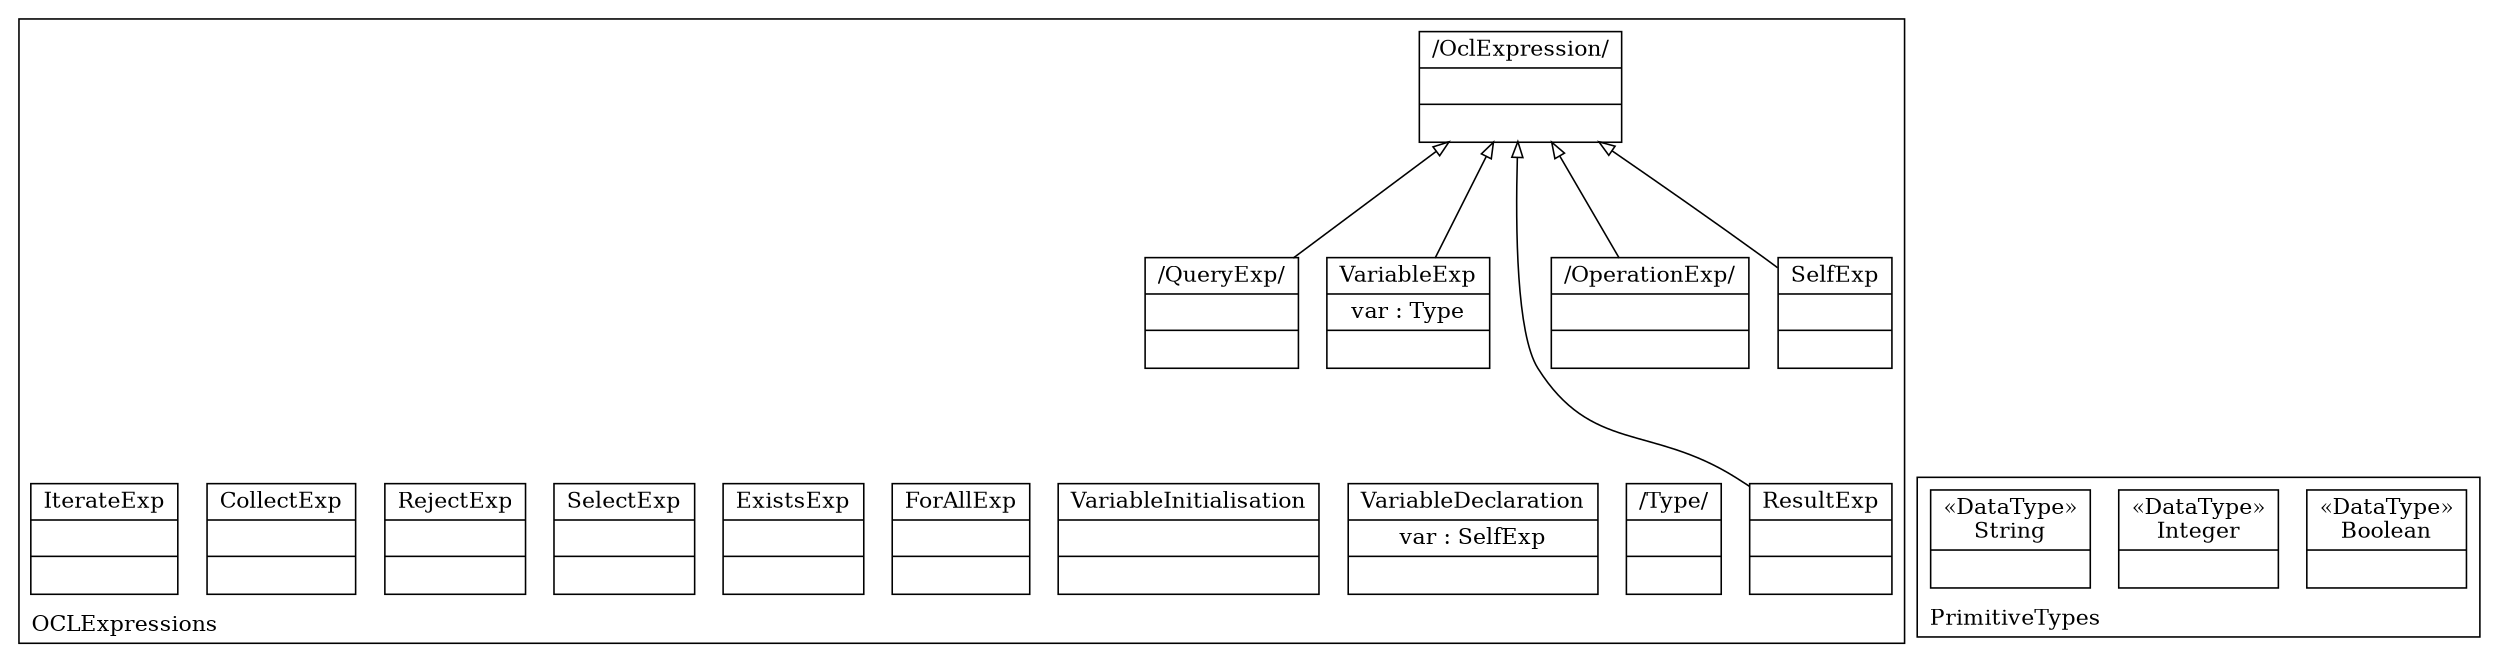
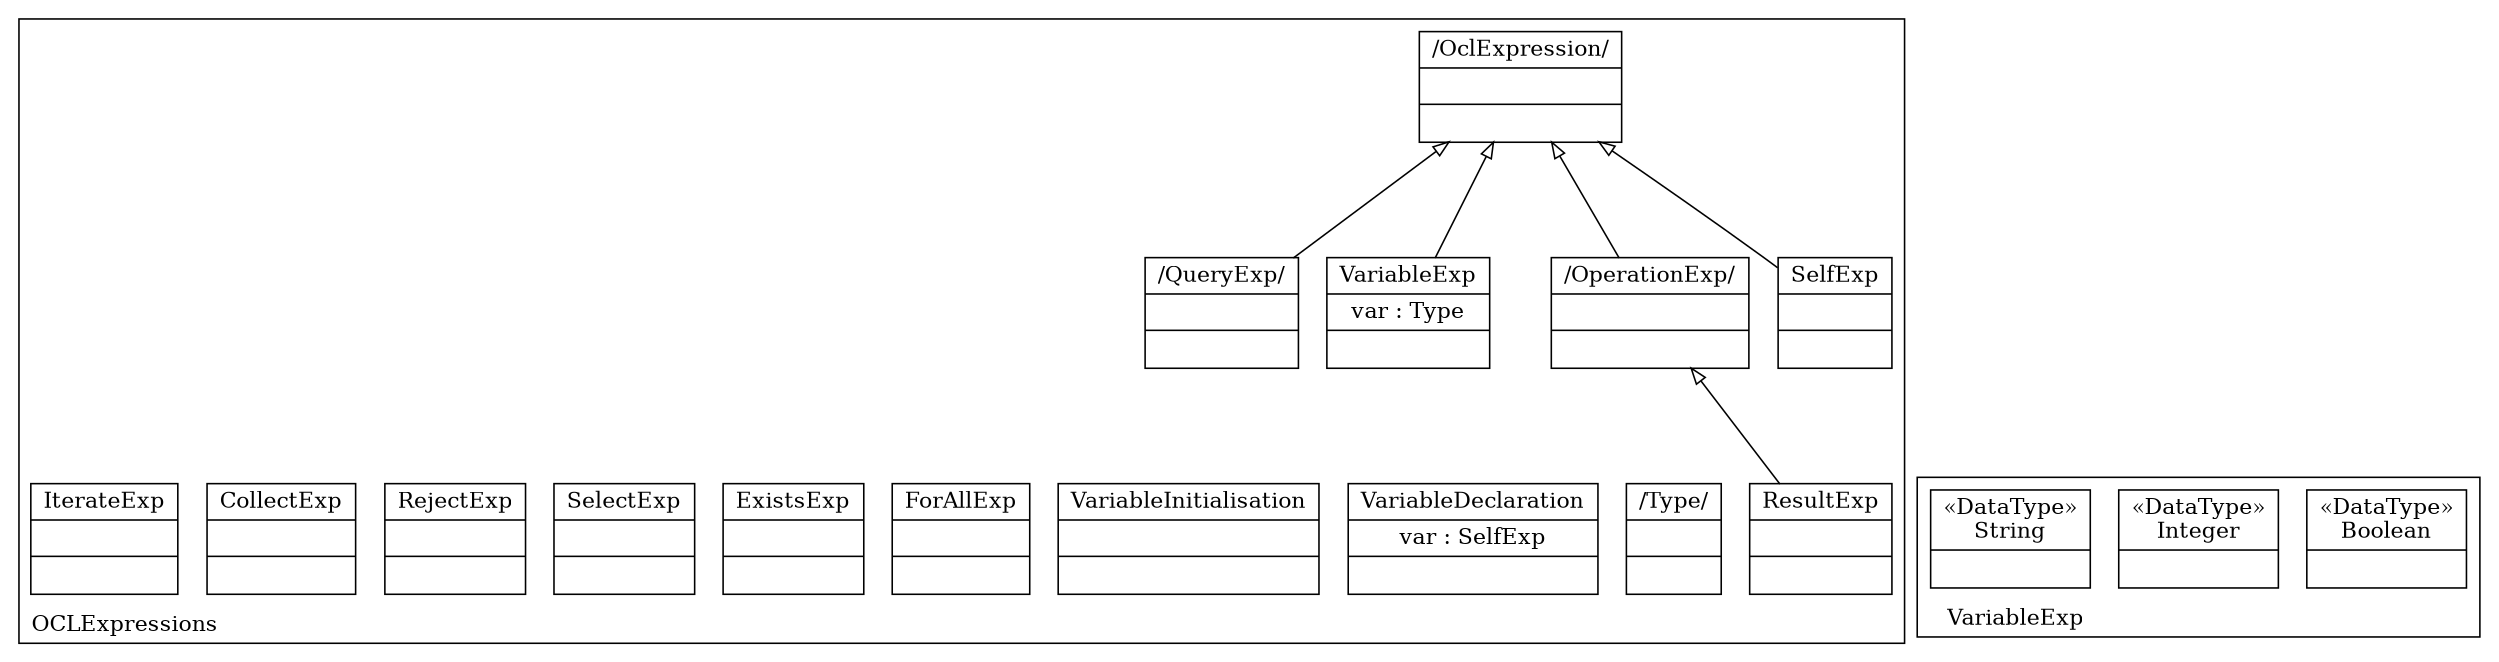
edge "ResultExp" -> "/OclExpression/": now "ResultExp" -> "/OperationExp/"
cluster "PrimitiveTypes": label "PrimitiveTypes" -> "VariableExp"
